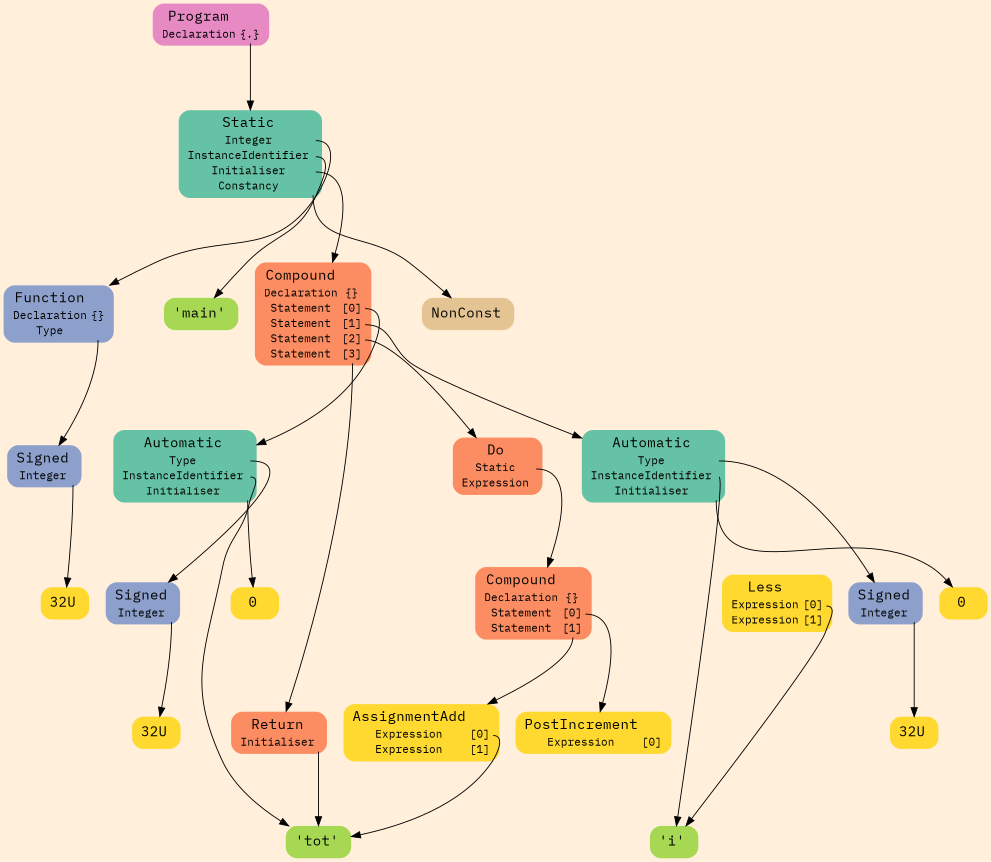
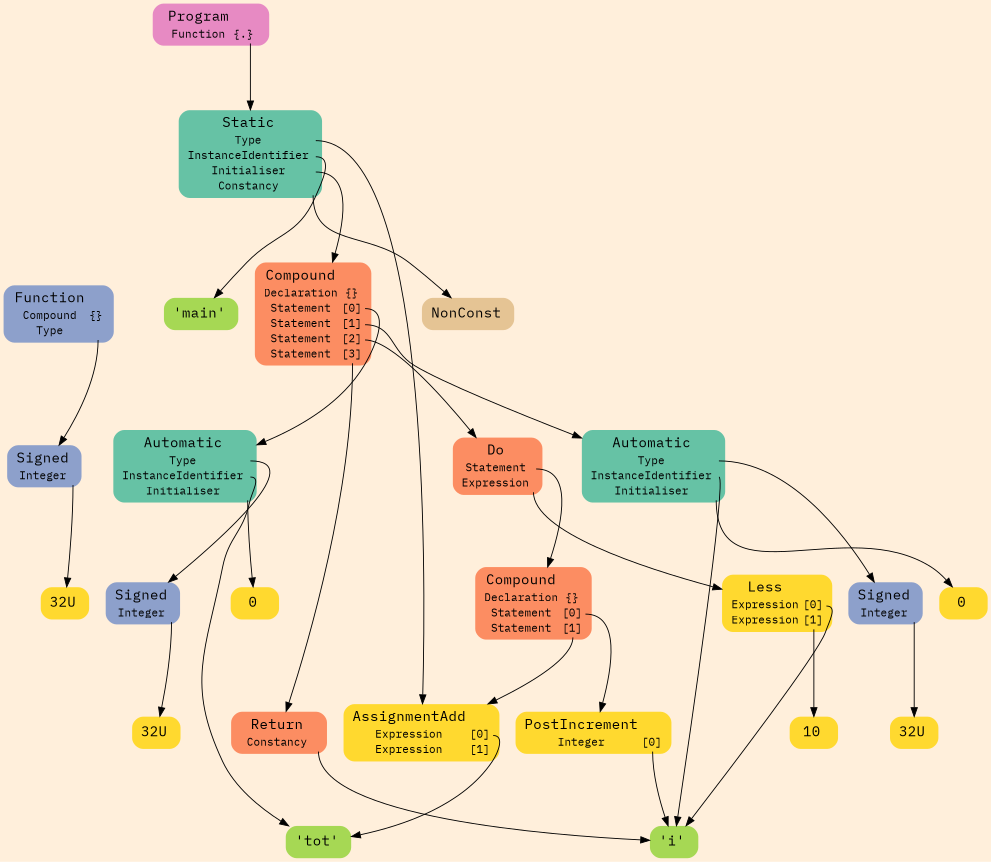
node "Program": text "Declaration" -> "Function"
node "Static": text "Integer" -> "Type"
edge "Static" -> "Function": now "Static" -> "AssignmentAdd"
node "Function": text "Declaration" -> "Compound"
node "Do": text "Static" -> "Statement"
edge "Do" -> "Less": added
node "10": added
node "Return": text "Initialiser" -> "Constancy"
node "PostIncrement": text "Expression" -> "Integer"
edge "Return" -> "'tot'": now "Return" -> "'i'"
edge "PostIncrement" -> "'i'": added
